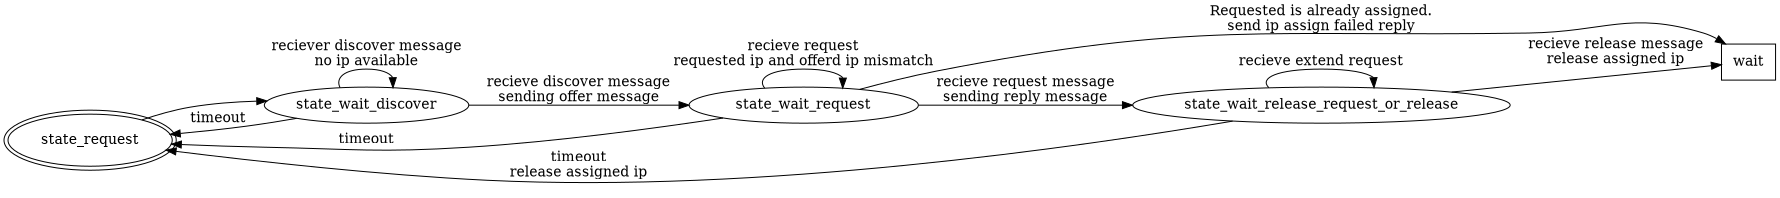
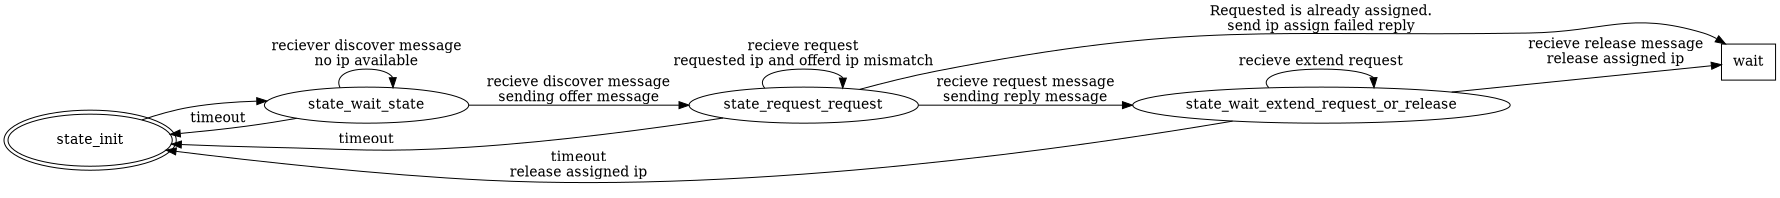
node "state_wait_discover": label "state_wait_discover" -> "state_wait_state"
node "state_wait_request": label "state_wait_request" -> "state_request_request"
node "state_wait_release_request_or_release": label "state_wait_release_request_or_release" -> "state_wait_extend_request_or_release"
node "state_request": label "state_request" -> "state_init"
